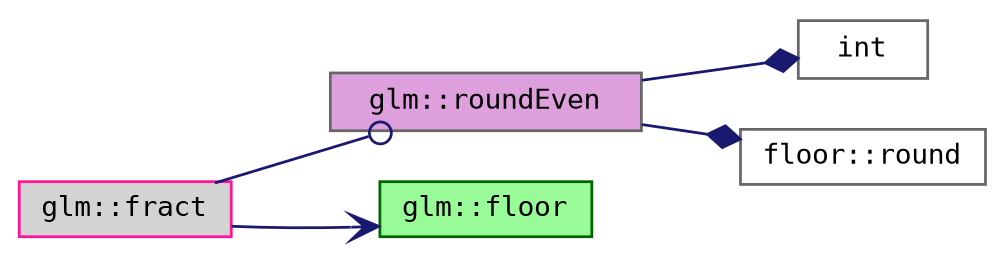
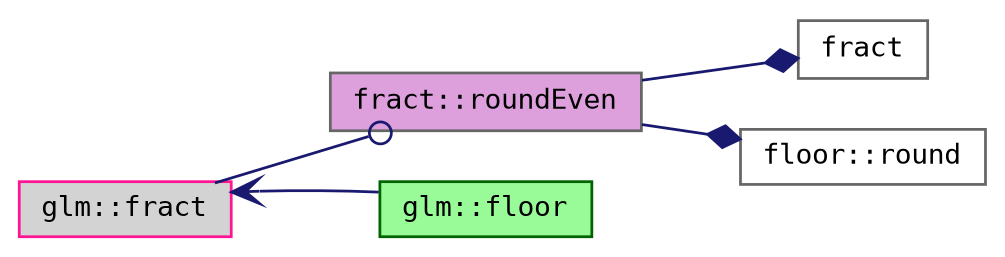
node "int": label "int" -> "fract"
node "glm::roundEven": label "glm::roundEven" -> "fract::roundEven"
edge "glm::fract" -> "glm::floor": reversed
